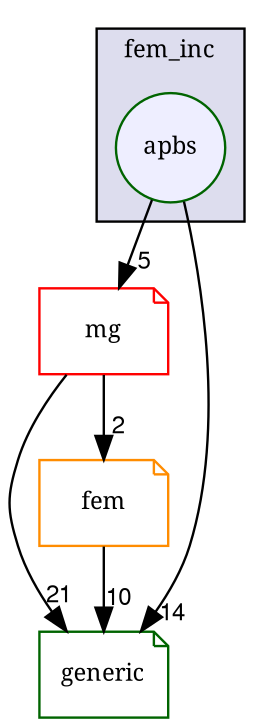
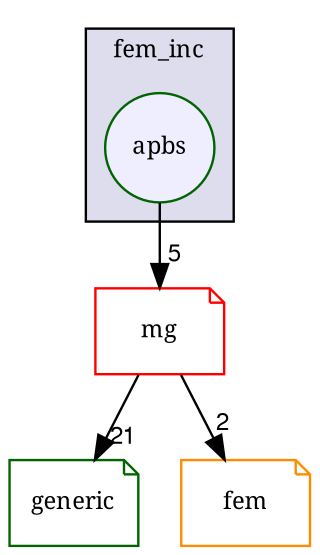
edge "apbs" -> "generic": removed
edge "fem" -> "generic": removed
